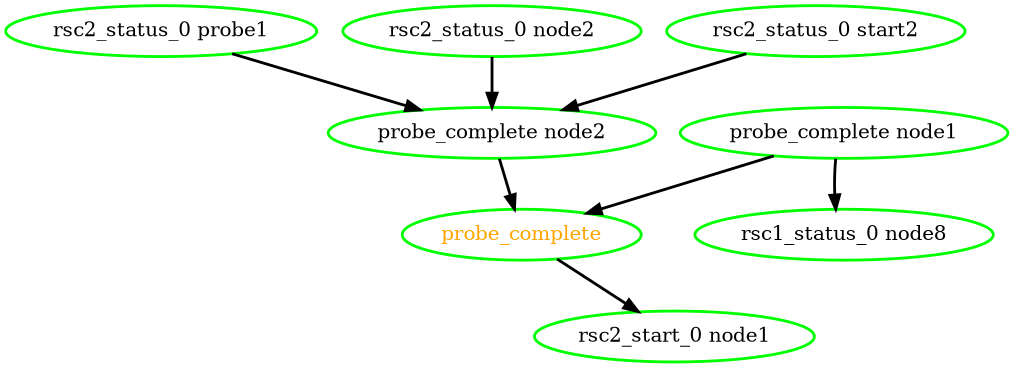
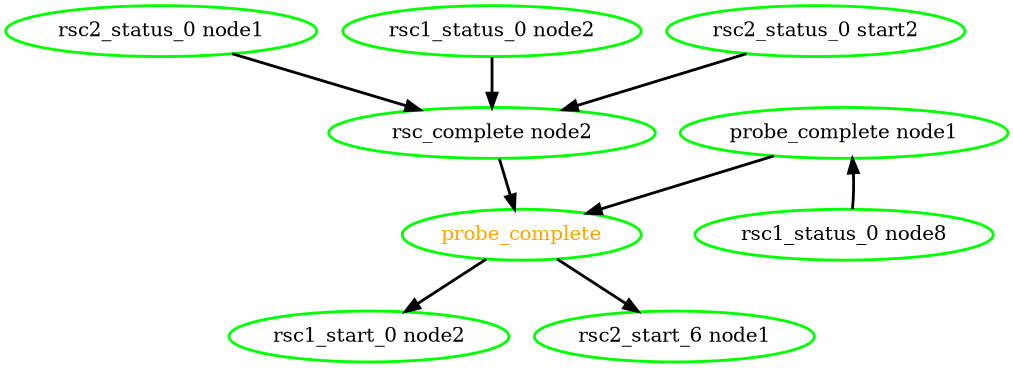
node "rsc2_status_0 probe1": label "rsc2_status_0 probe1" -> "rsc2_status_0 node1"
node "rsc2_status_0 node2": label "rsc2_status_0 node2" -> "rsc1_status_0 node2"
node "probe_complete node2": label "probe_complete node2" -> "rsc_complete node2"
edge "probe_complete node1" -> "rsc1_status_0 node8": reversed
node "rsc1_start_0 node2": added
node "rsc2_start_0 node1": label "rsc2_start_0 node1" -> "rsc2_start_6 node1"
